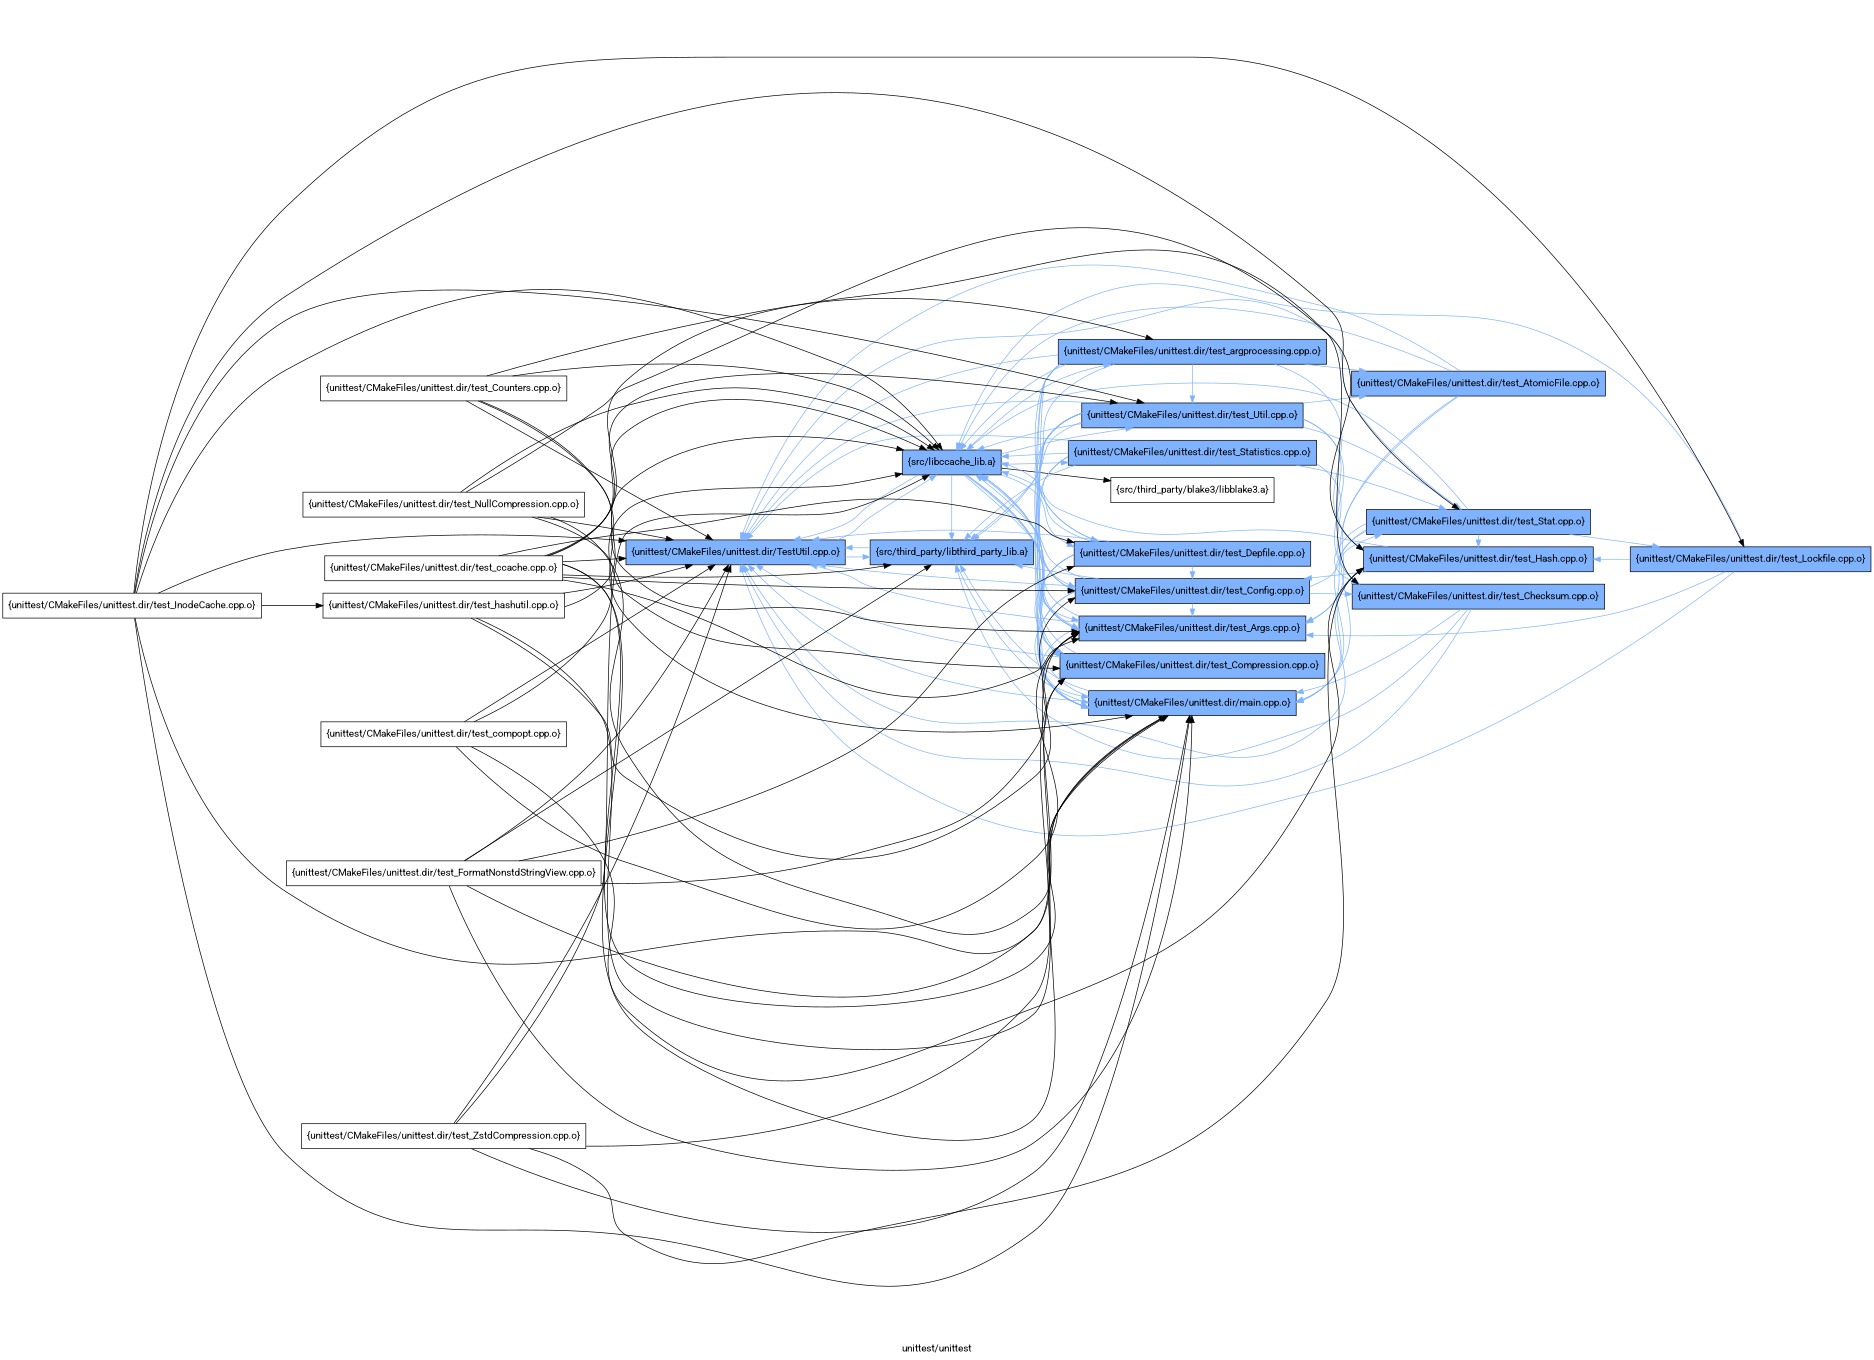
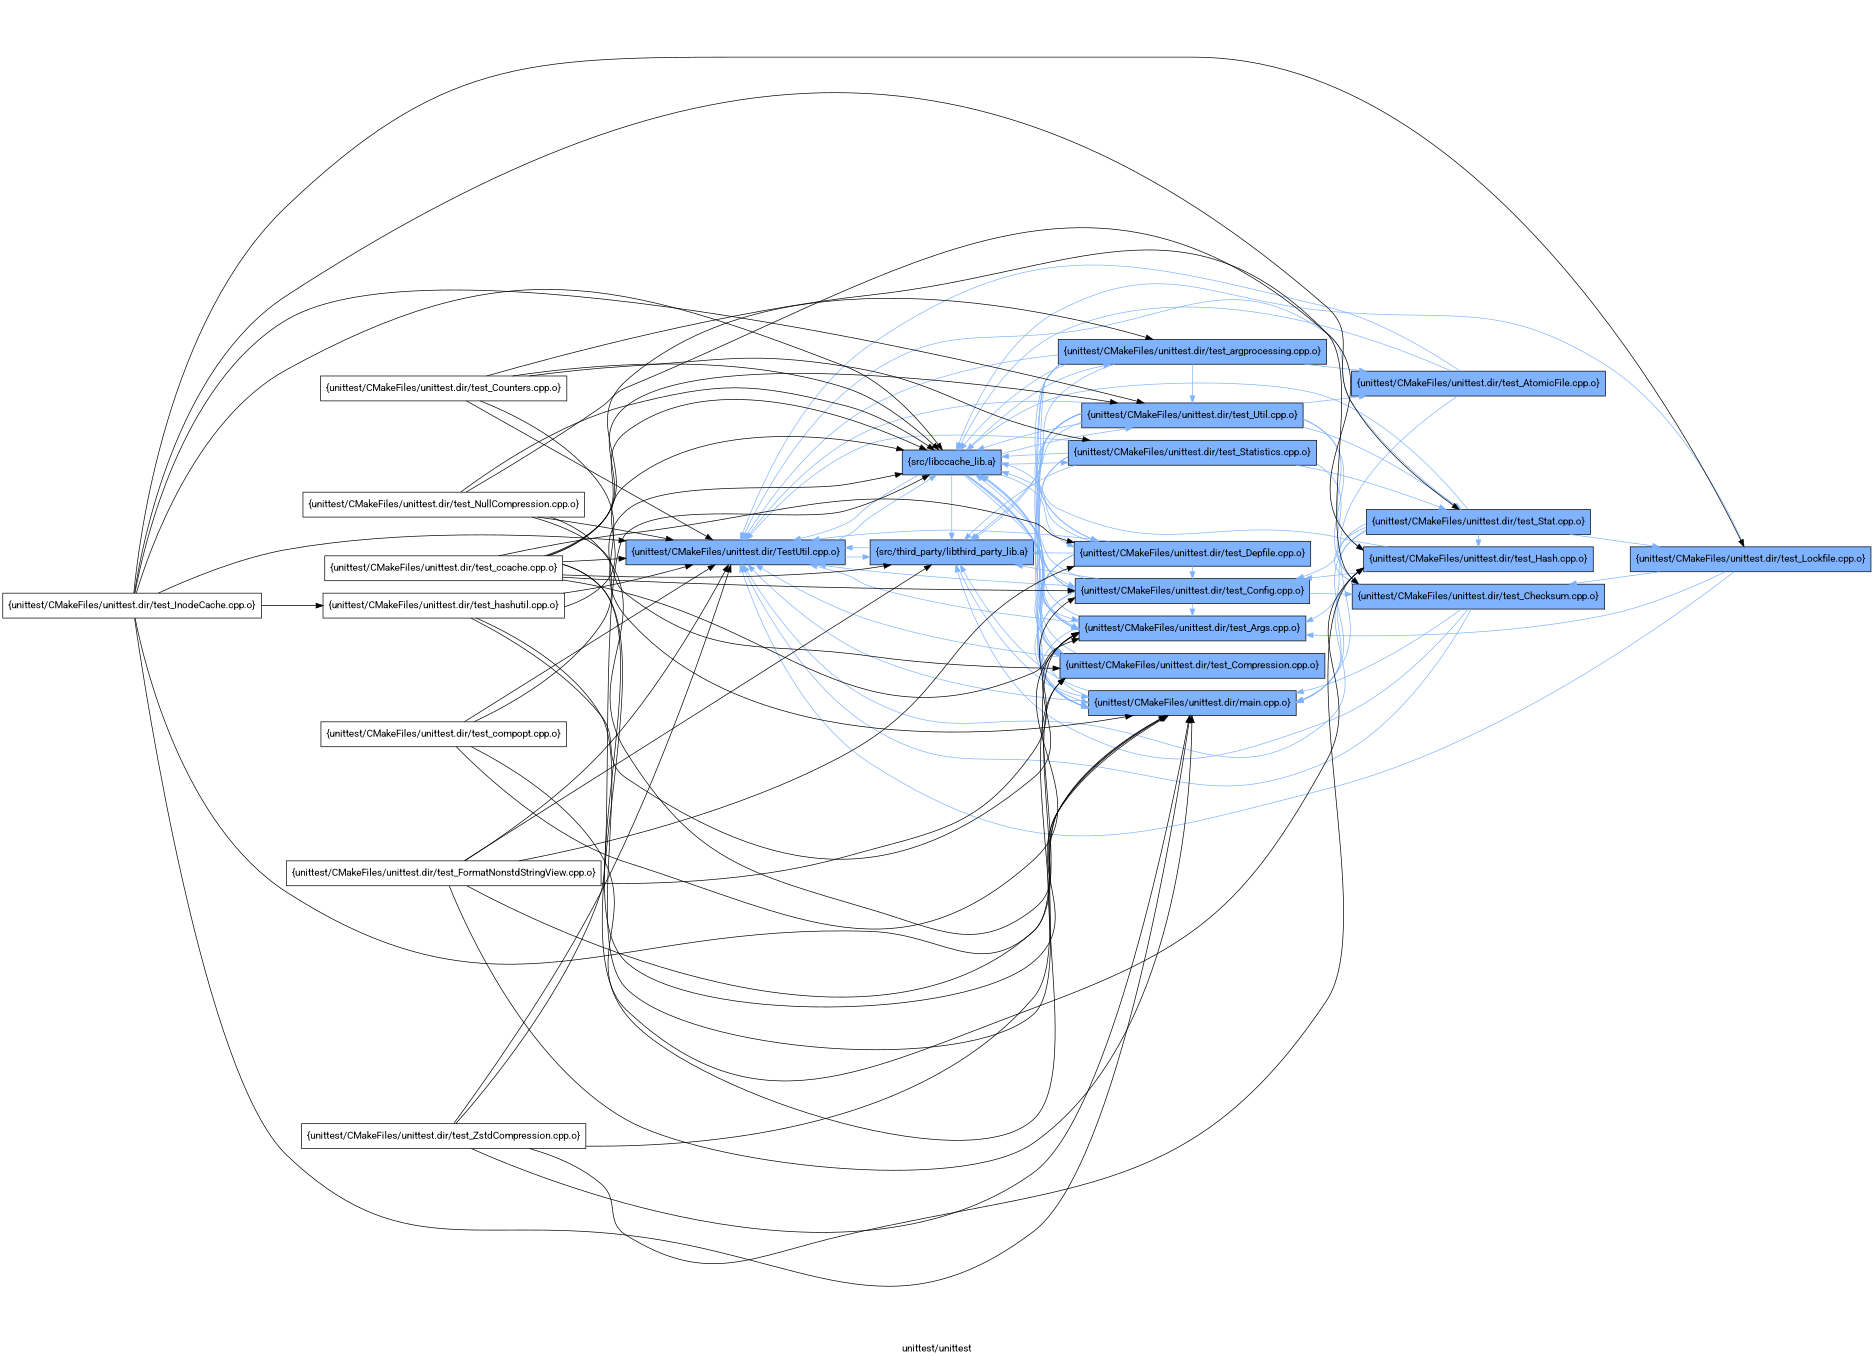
edge "{unittest/CMakeFiles/unittest.dir/test_argprocessing.cpp.o}" -> "{unittest/CMakeFiles/unittest.dir/test_Hash.cpp.o}": removed
node "{src/third_party/blake3/libblake3.a}": removed
edge "{unittest/CMakeFiles/unittest.dir/test_AtomicFile.cpp.o}" -> "{unittest/CMakeFiles/unittest.dir/test_Args.cpp.o}": removed
edge "{unittest/CMakeFiles/unittest.dir/test_Depfile.cpp.o}" -> "{src/third_party/libthird_party_lib.a}": added
edge "{unittest/CMakeFiles/unittest.dir/test_Config.cpp.o}" -> "{unittest/CMakeFiles/unittest.dir/test_Stat.cpp.o}": reversed
edge "{unittest/CMakeFiles/unittest.dir/test_Lockfile.cpp.o}" -> "{unittest/CMakeFiles/unittest.dir/test_Hash.cpp.o}": now "{unittest/CMakeFiles/unittest.dir/test_Lockfile.cpp.o}" -> "{unittest/CMakeFiles/unittest.dir/test_Checksum.cpp.o}"
edge "{unittest/CMakeFiles/unittest.dir/test_Counters.cpp.o}" -> "{unittest/CMakeFiles/unittest.dir/test_Args.cpp.o}": now "{unittest/CMakeFiles/unittest.dir/test_Counters.cpp.o}" -> "{unittest/CMakeFiles/unittest.dir/test_Statistics.cpp.o}"
